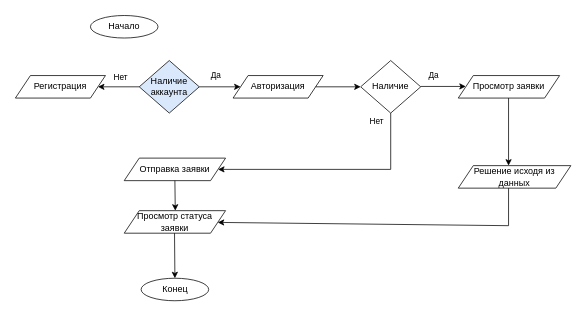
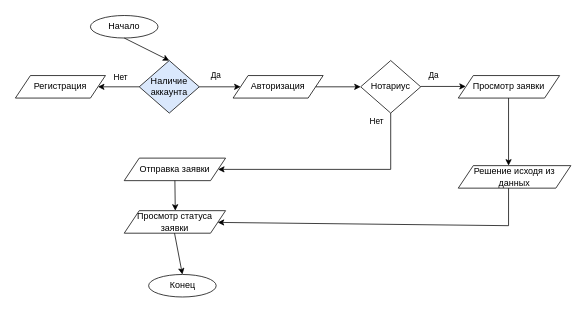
edge "Начало" -> "Наличие аккаунта": added
node "Наличие": label "Наличие" -> "Нотариус"
node "Конец": moved (175, 289) -> (182, 285)
